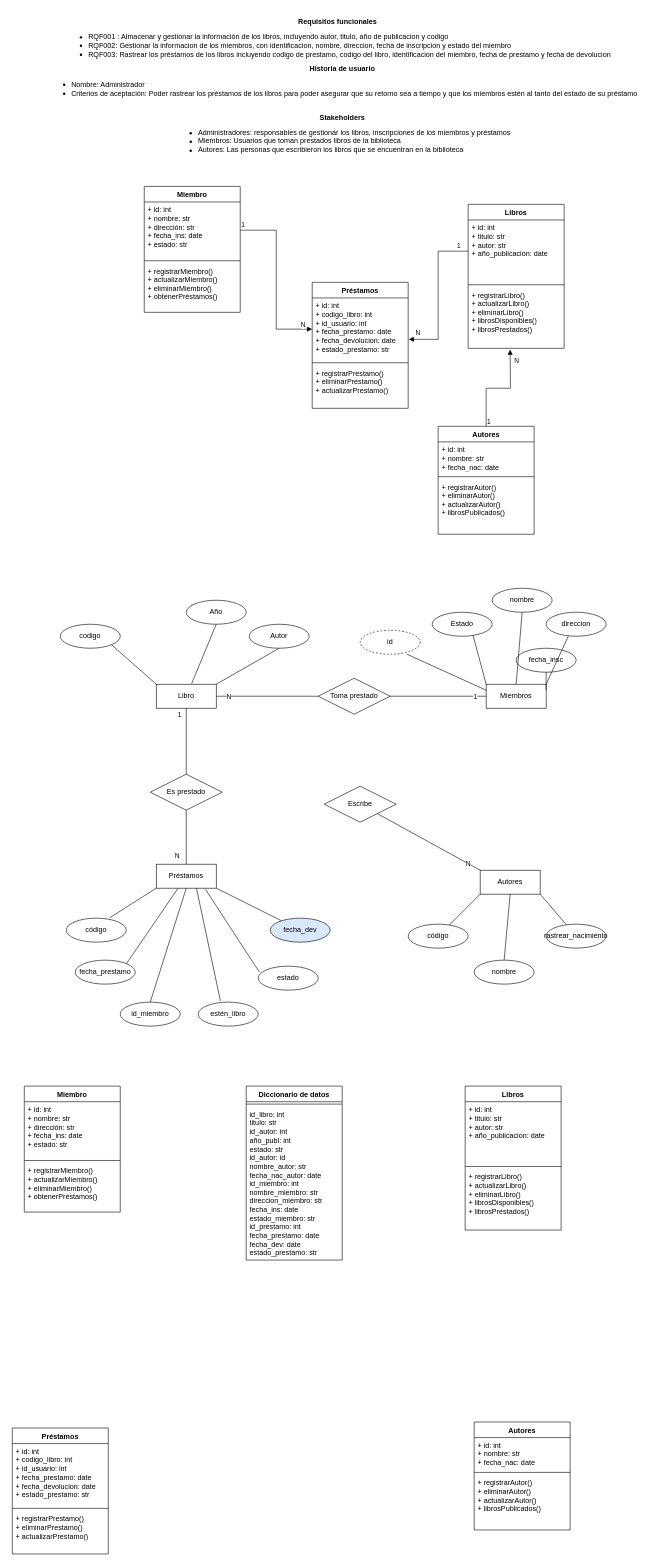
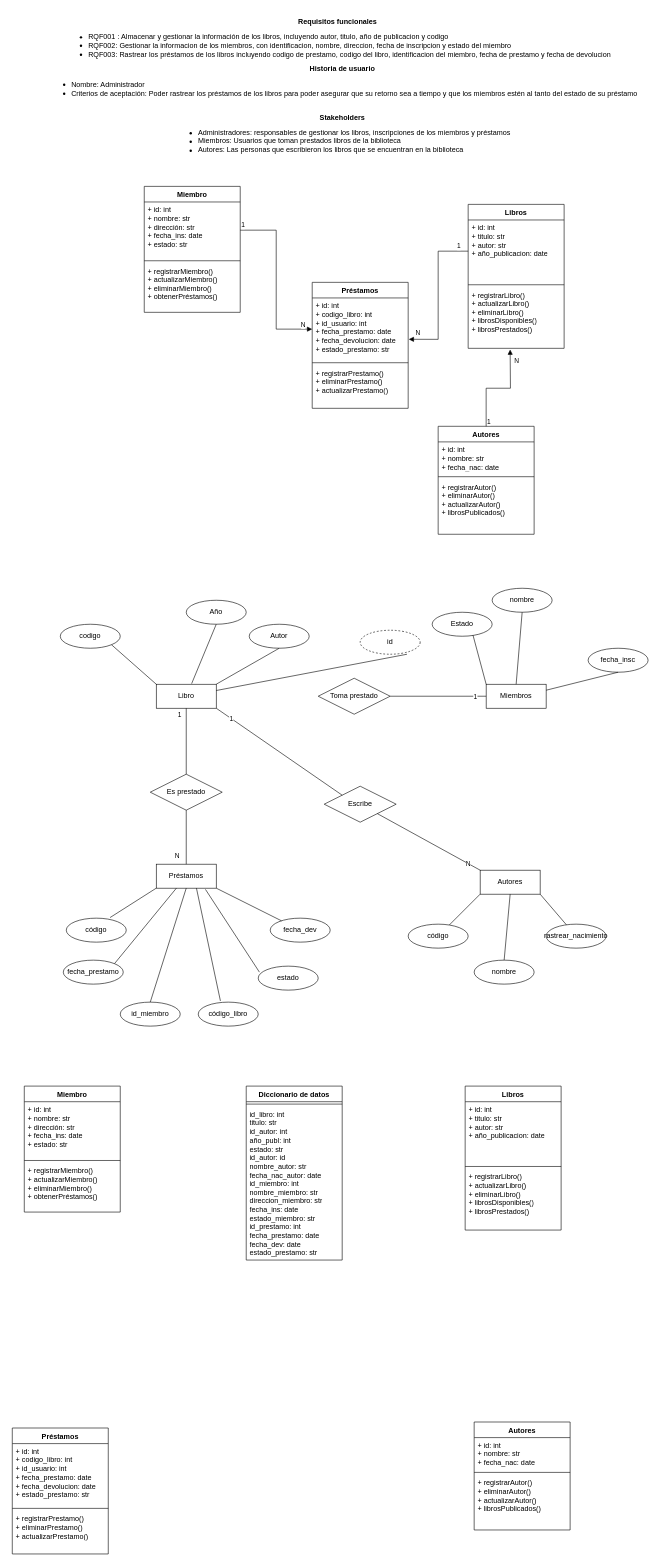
node "direccion": removed
edge "direccion" -- "Miembros": removed
node "fecha_insc": moved (546, 660) -> (618, 660)
edge "id" -- "Miembros": now "id" -- "Libro"
edge "Libro" -- "Toma prestado": removed, label "N"
edge "Libro" -- "Escribe": added, label "1"
node "fecha_dev": fillcolor #dae8fc -> #ffffff
node "fecha_prestamo": moved (105, 972) -> (93, 972)
node "estén_libro": label "estén_libro" -> "código_libro"
